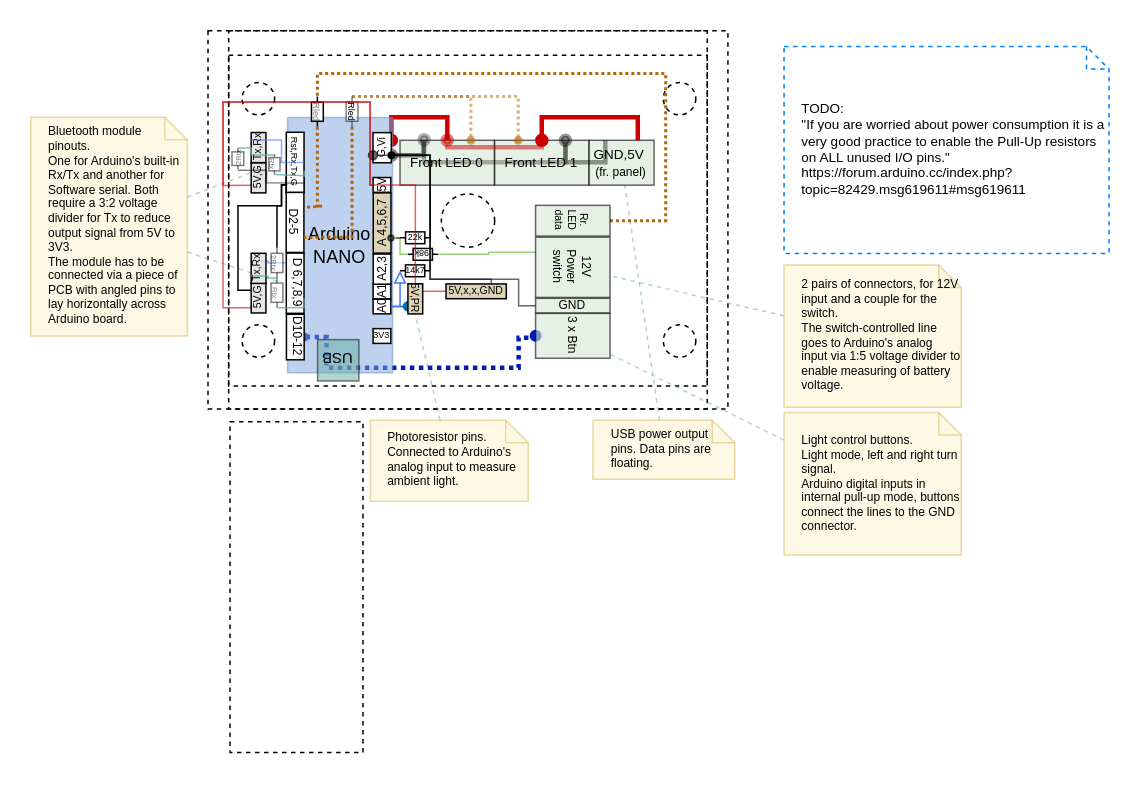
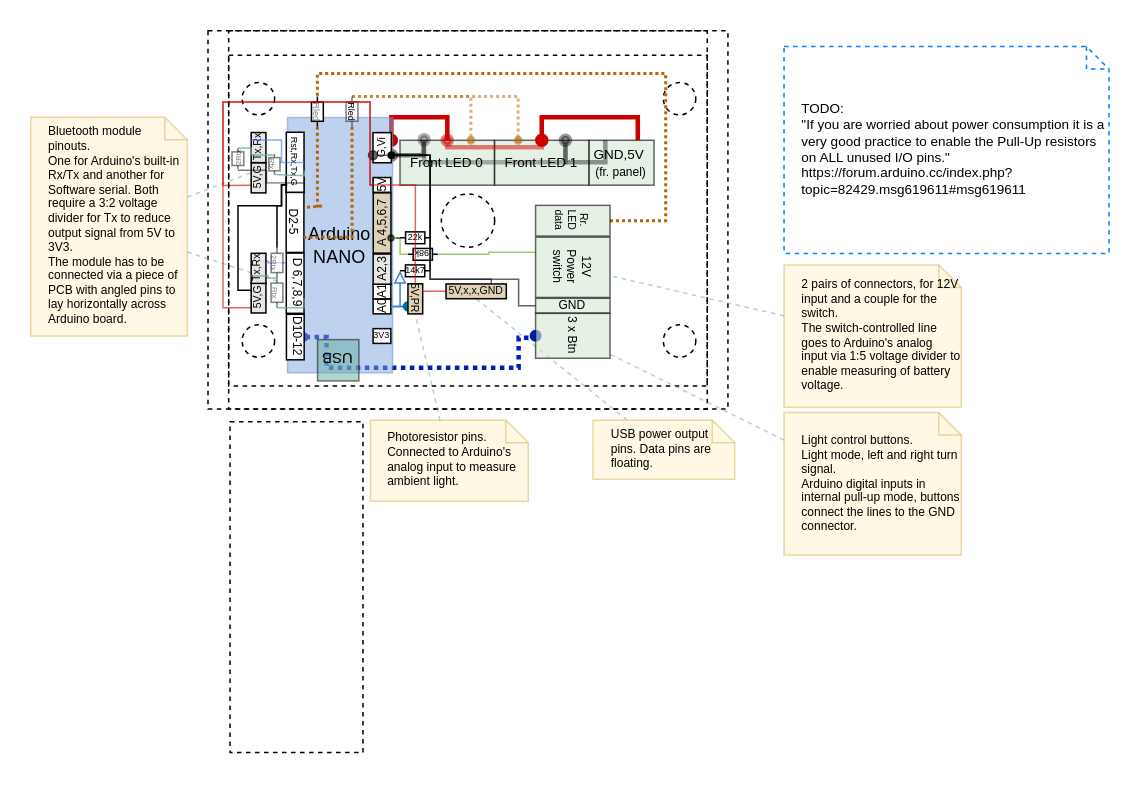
node "A2,3": fillcolor #ffffff -> #e6e6e6
edge "GND,5V (fr. panel)" -- "USB power output pins. Data pins are floating.": now "5V,x,x,GND" -- "USB power output pins. Data pins are floating."
